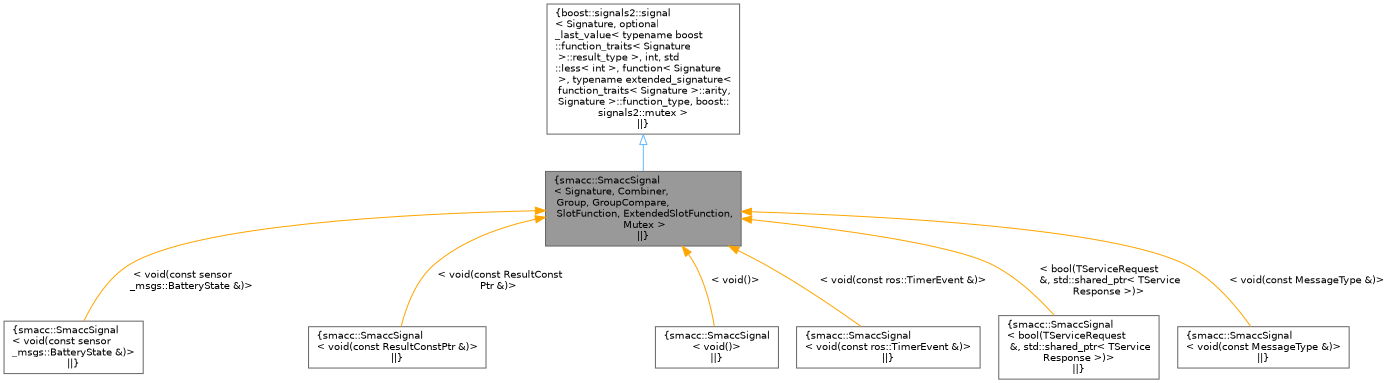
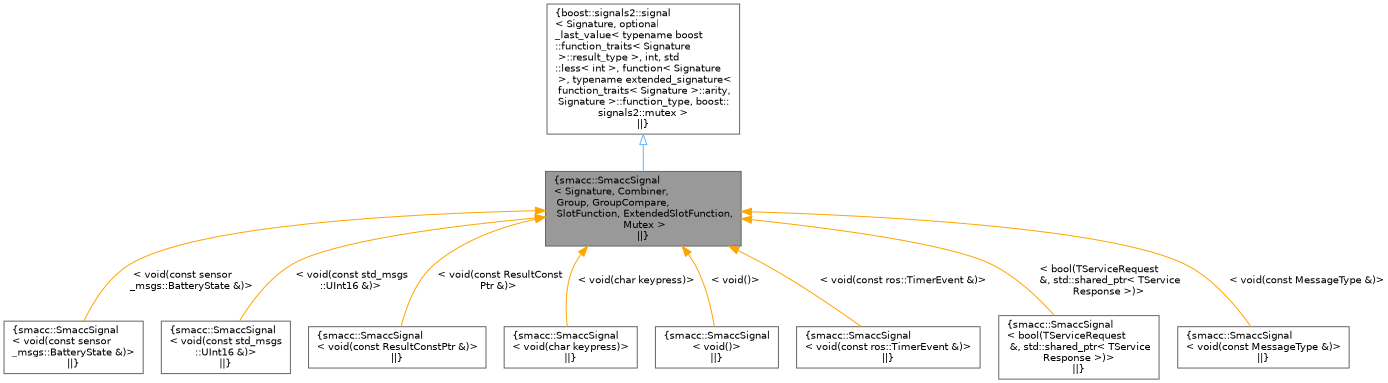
node "{smacc::SmaccSignal < void(const std_msgs ::UInt16 &)> ||}": added
node "{smacc::SmaccSignal < void(char keypress)> ||}": added
